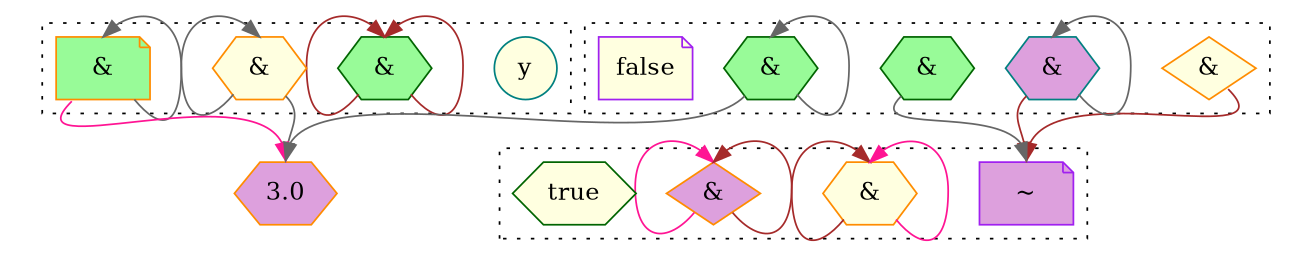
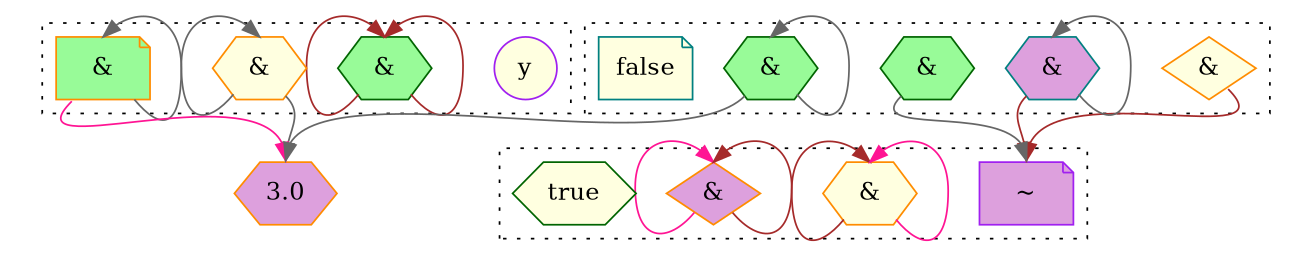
node "y": color teal -> purple
node "false": color purple -> teal
